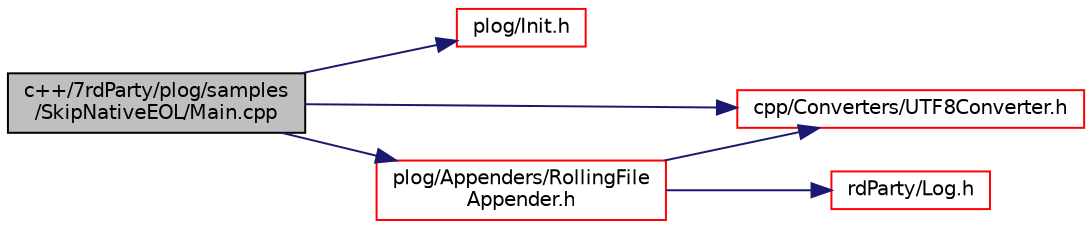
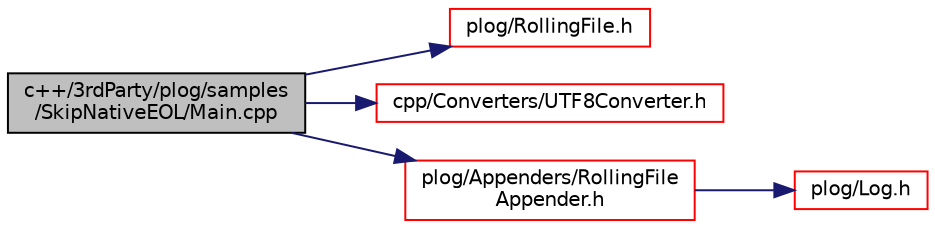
node "plog/Init.h": label "plog/Init.h" -> "plog/RollingFile.h"
node "c++/7rdParty/plog/samples /SkipNativeEOL/Main.cpp": label "c++/7rdParty/plog/samples /SkipNativeEOL/Main.cpp" -> "c++/3rdParty/plog/samples /SkipNativeEOL/Main.cpp"
edge "plog/Appenders/RollingFile Appender.h" -> "cpp/Converters/UTF8Converter.h": removed
node "rdParty/Log.h": label "rdParty/Log.h" -> "plog/Log.h"
